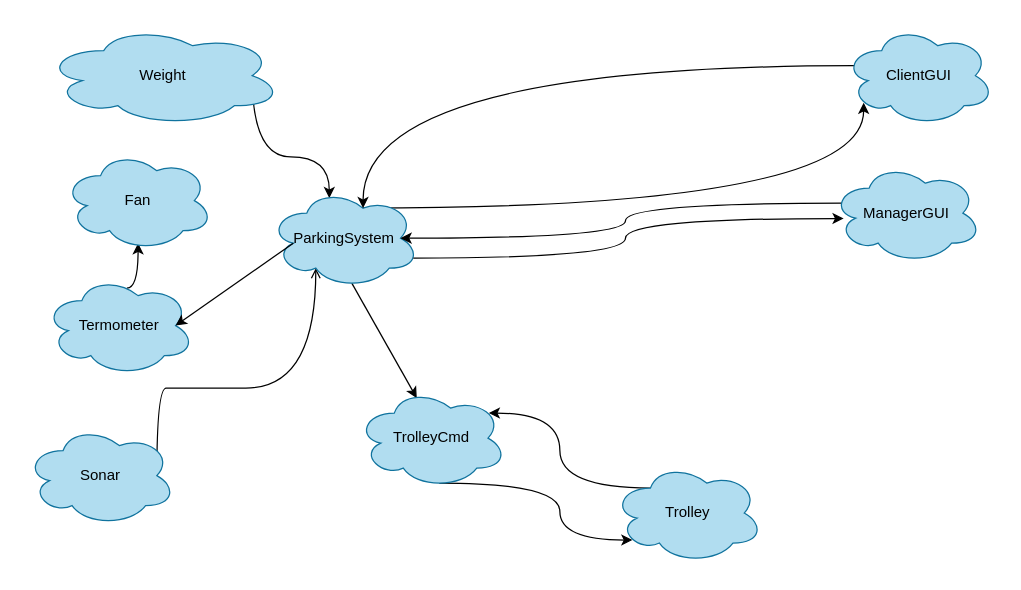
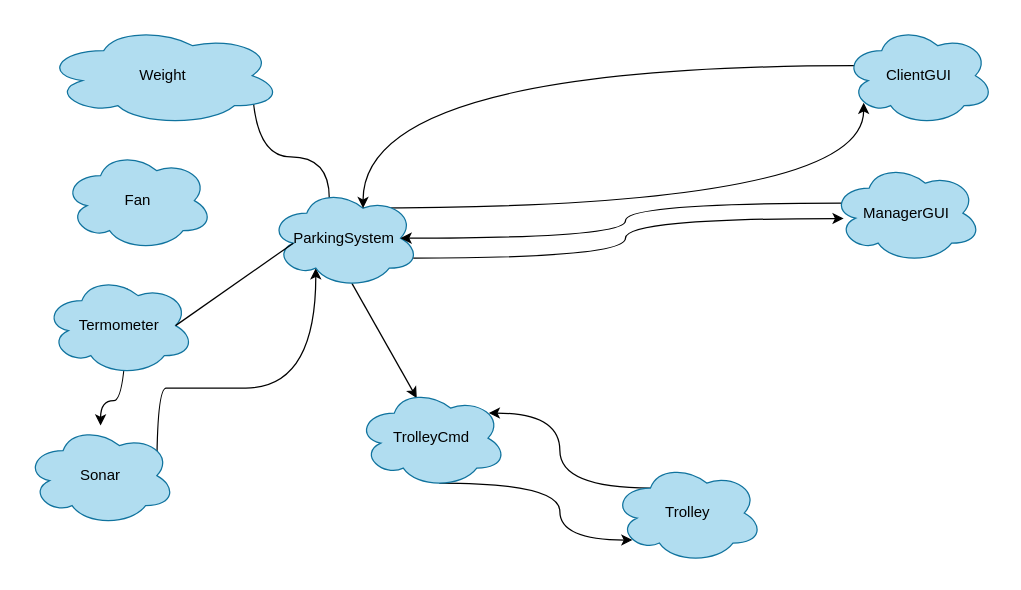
edge "Weight" -> "ParkingSystem": arrowhead classic -> none
edge "Termometer" -> "Fan": now "Termometer" -> "Sonar"
edge "Sonar" -> "ParkingSystem": arrowhead open -> classic
edge "ParkingSystem" -> "Termometer": arrowhead classic -> none
